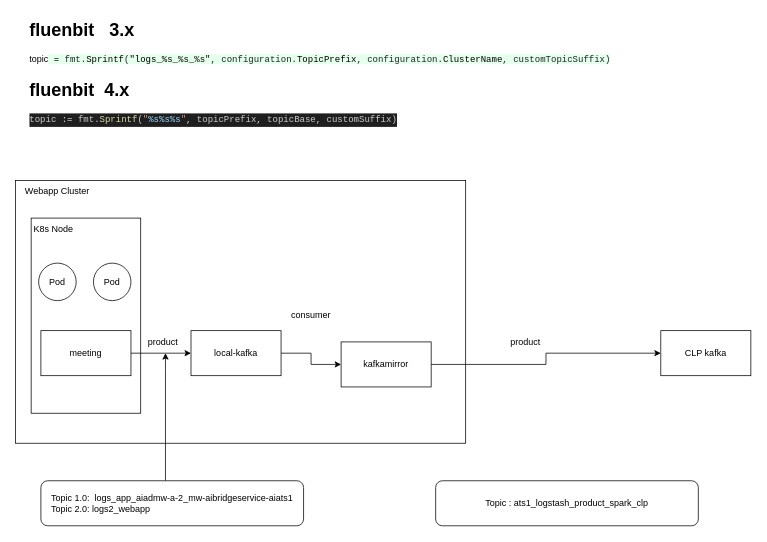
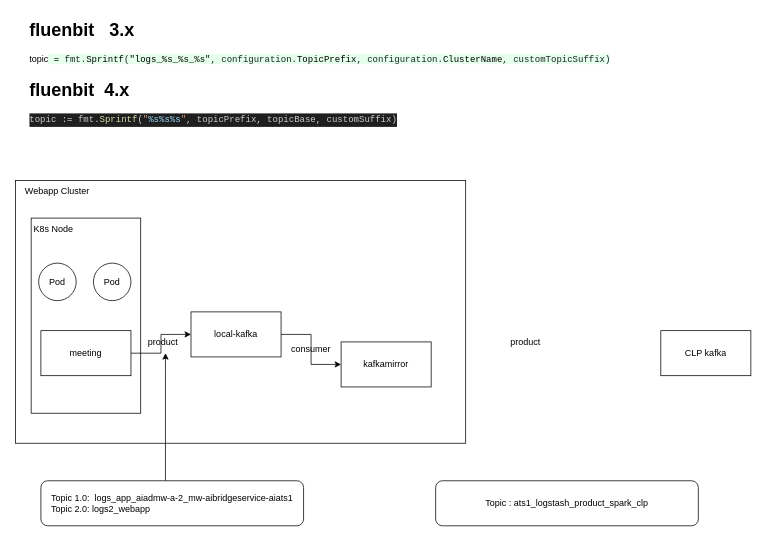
node "consumer": moved (311, 315) -> (311, 349)
node "local-kafka": moved (236, 353) -> (236, 334)
edge "kafkamirror" -> "CLP kafka": removed
